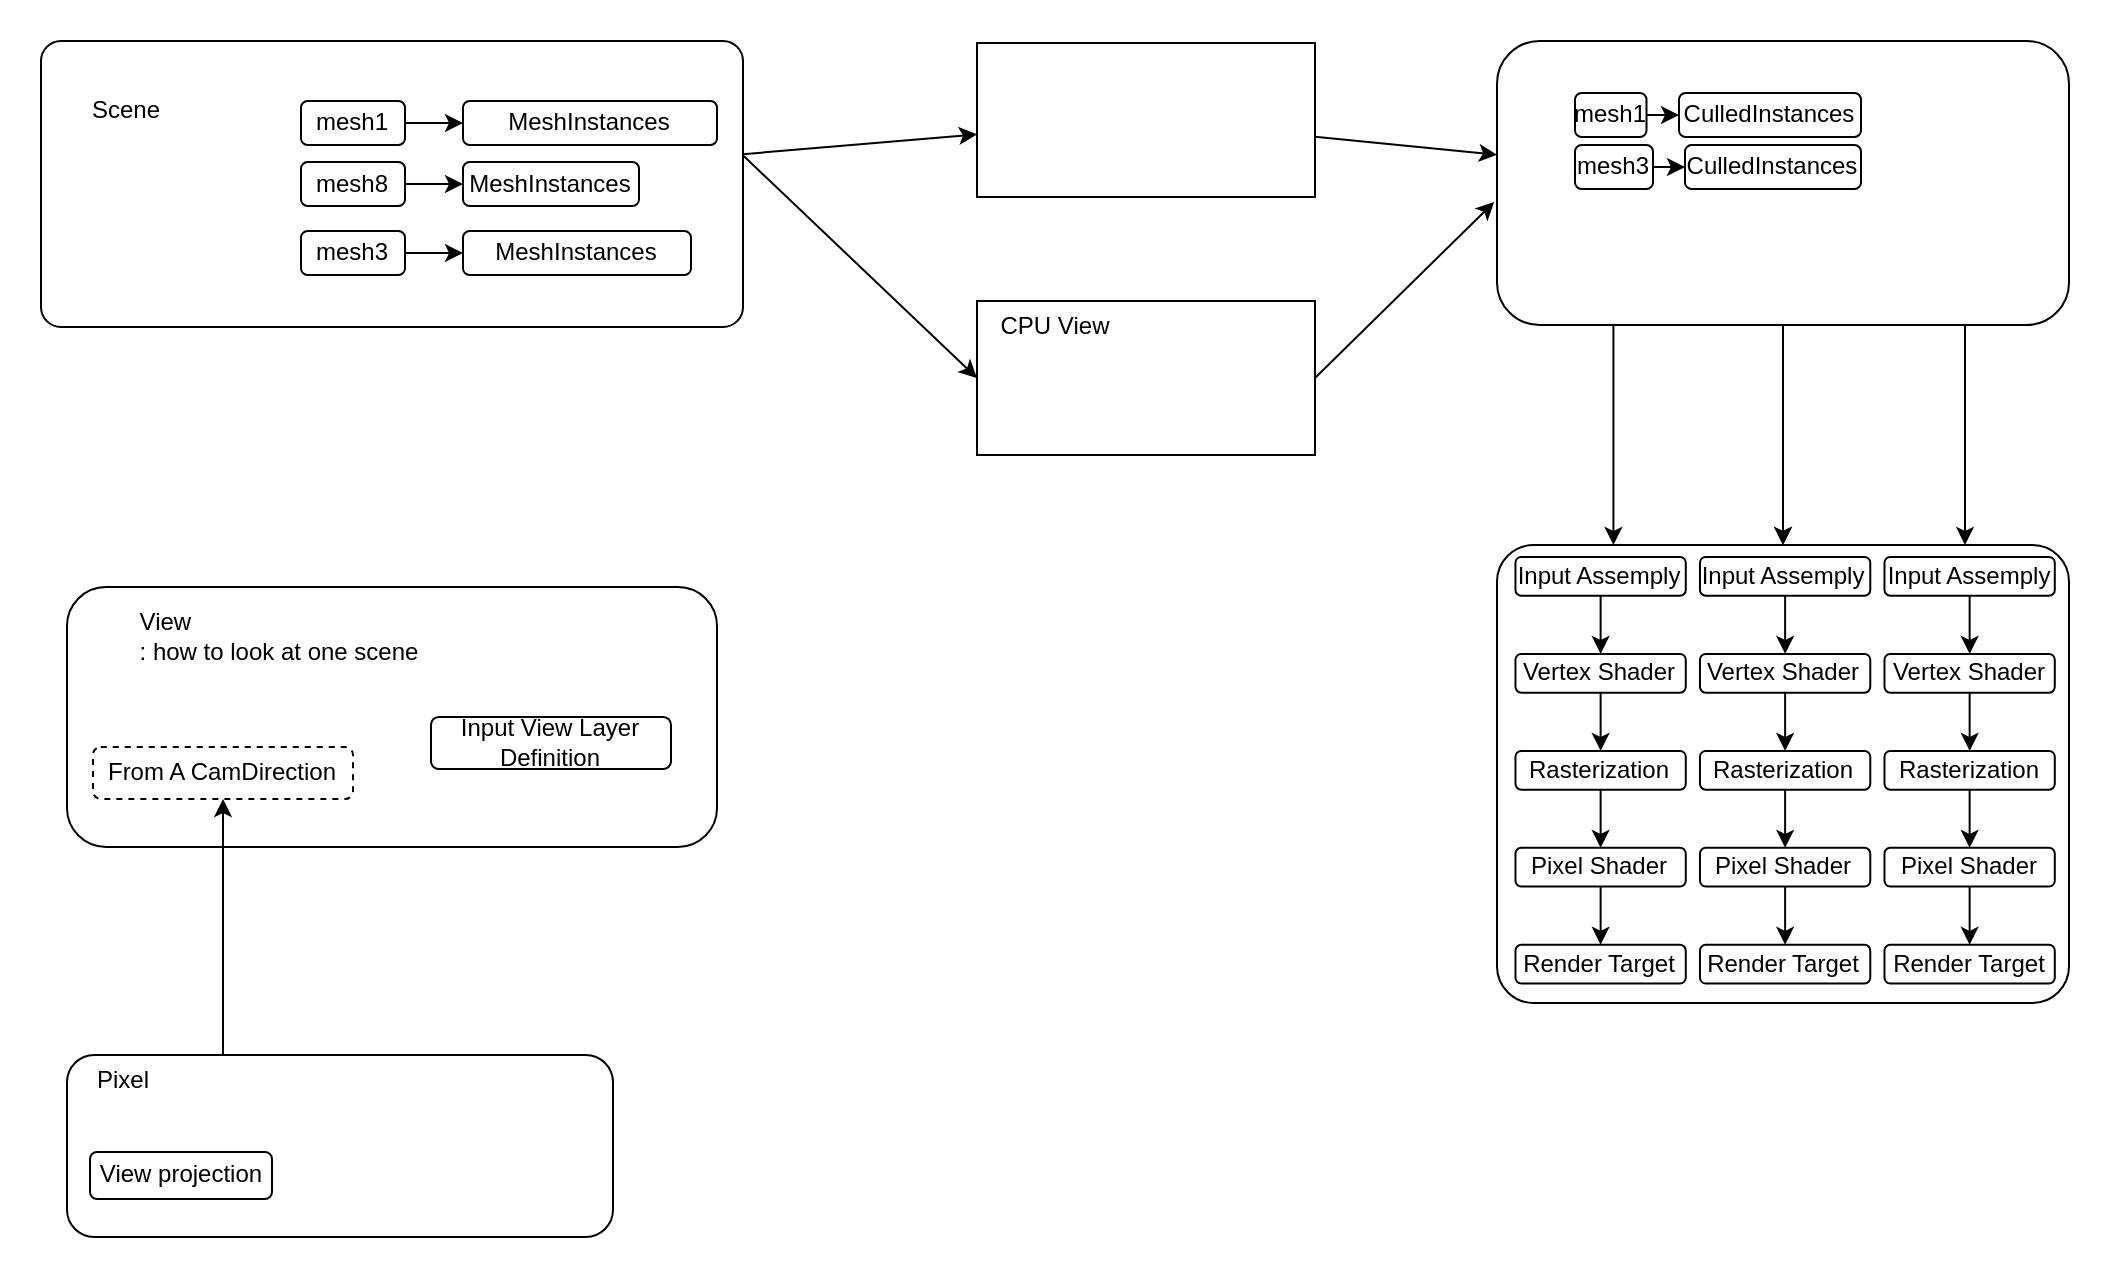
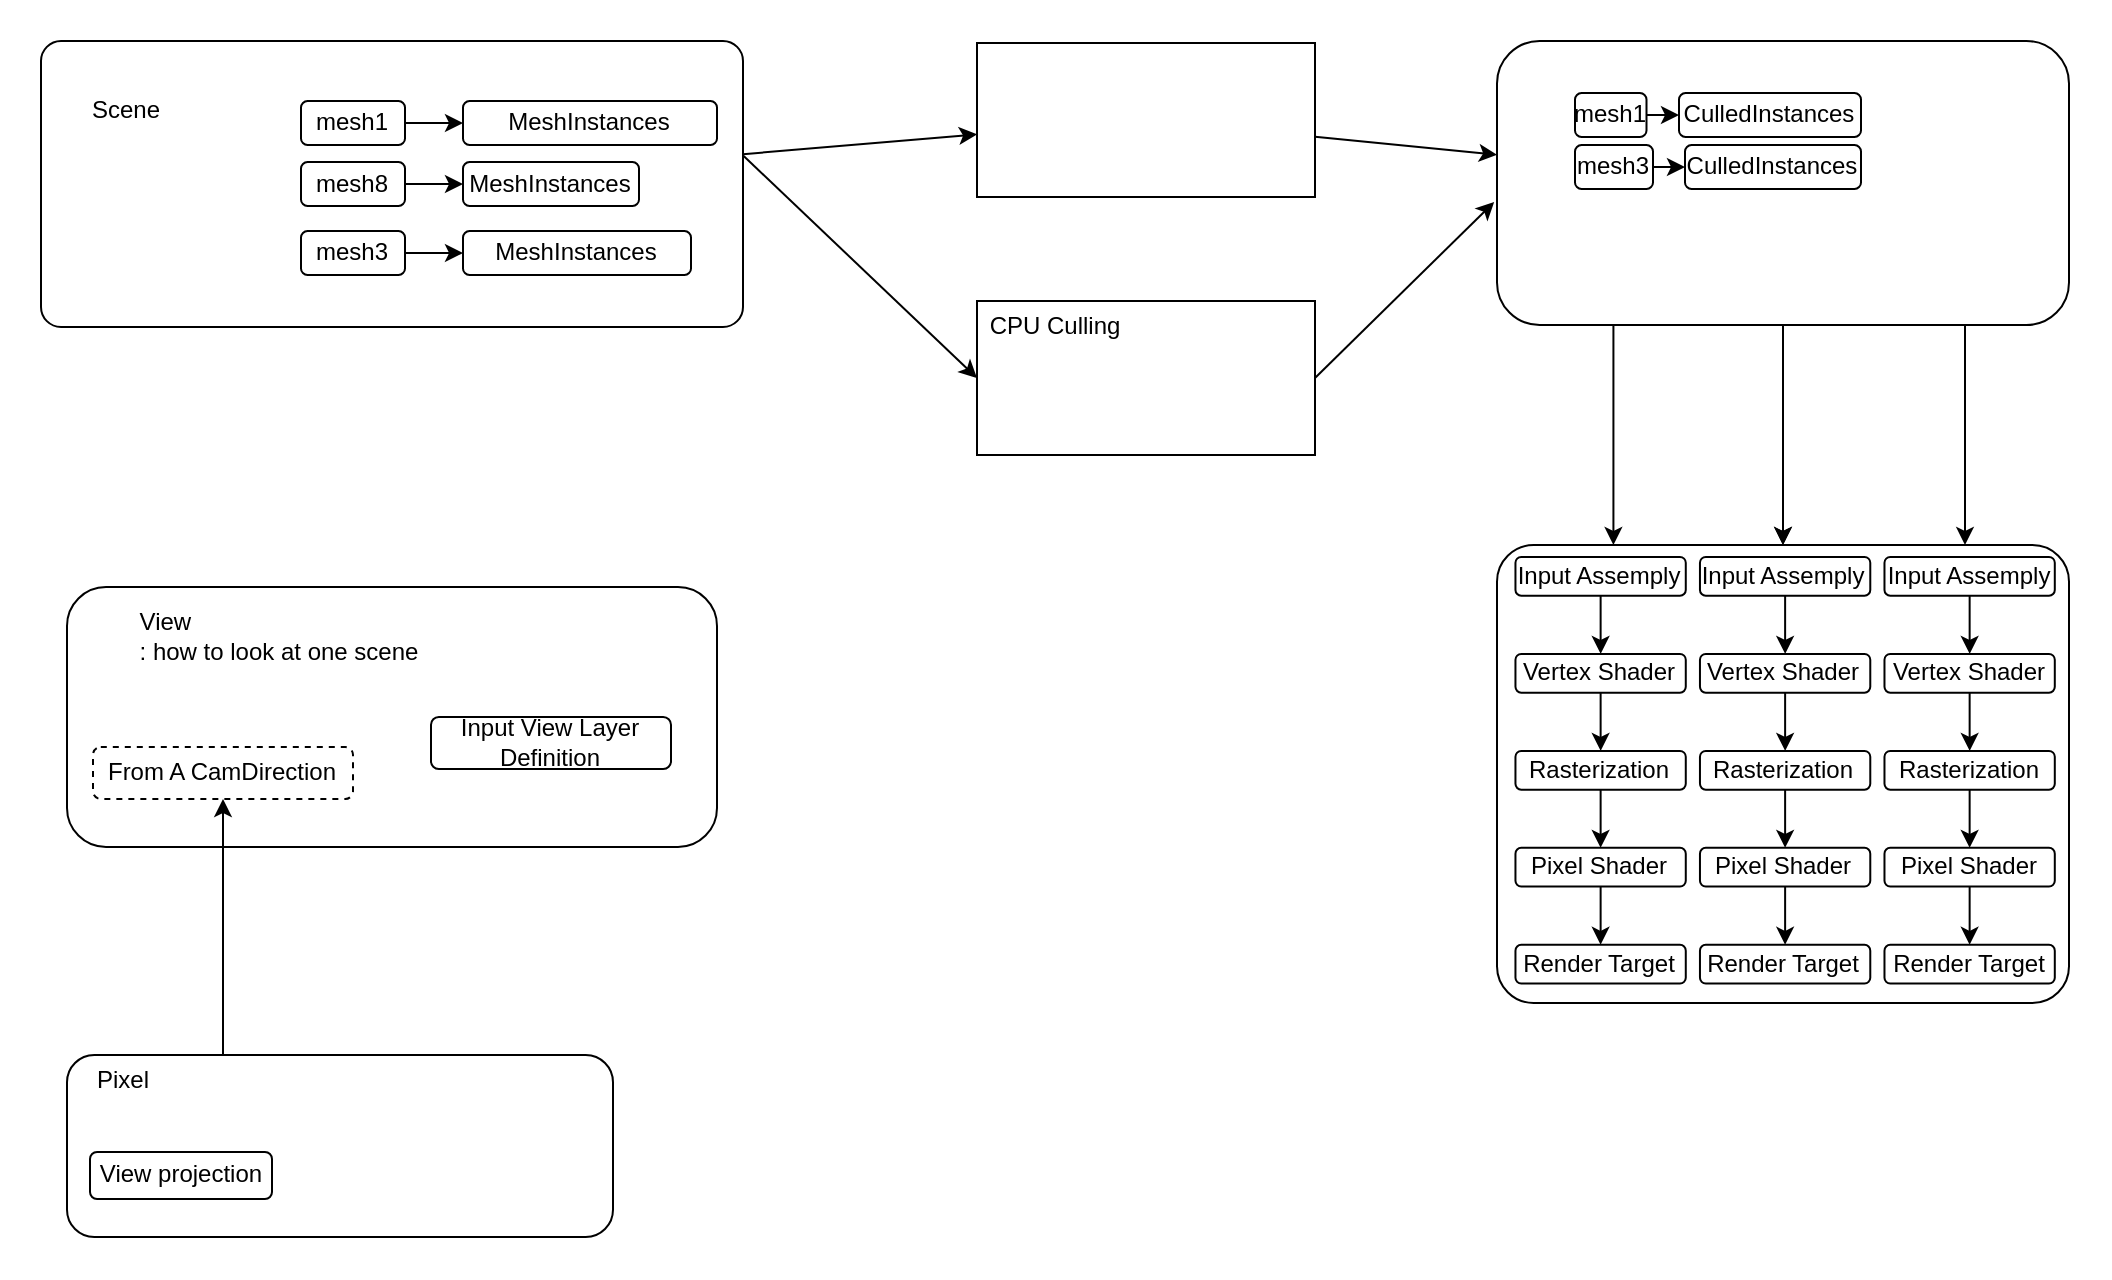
node "CPU View": label "CPU View" -> "CPU Culling"
